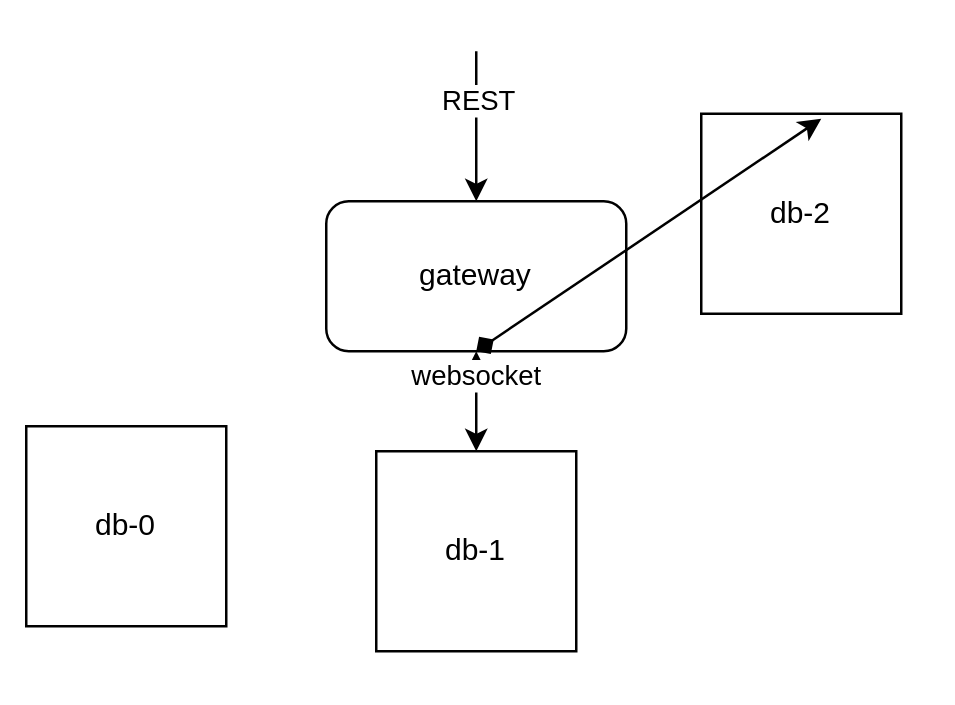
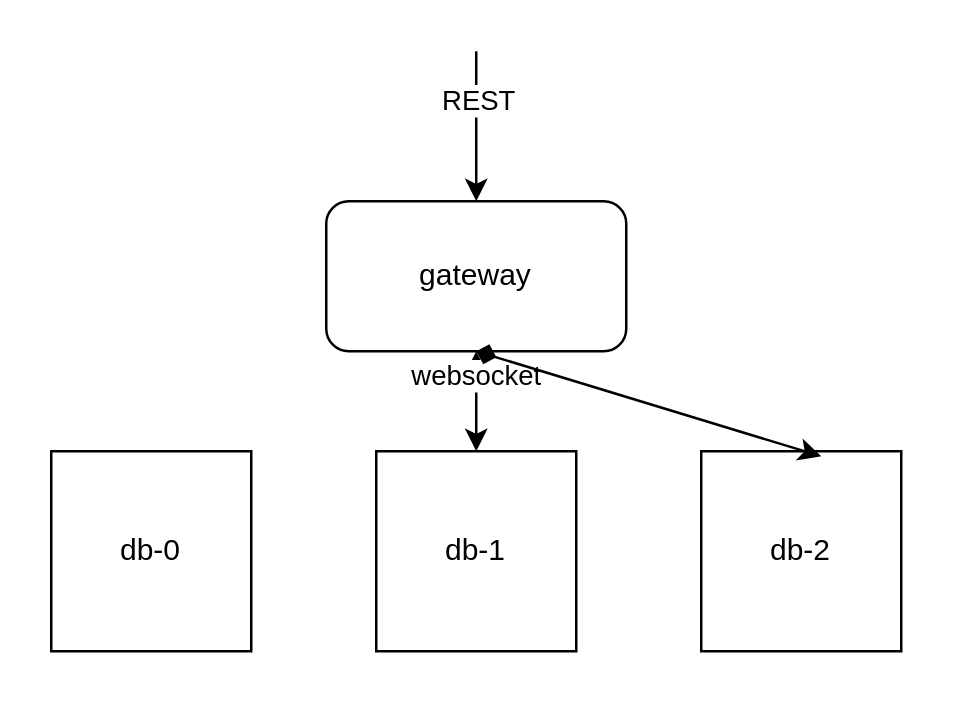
node "db-2": moved (801, 214) -> (801, 551)
node "db-0": moved (126, 526) -> (151, 551)
